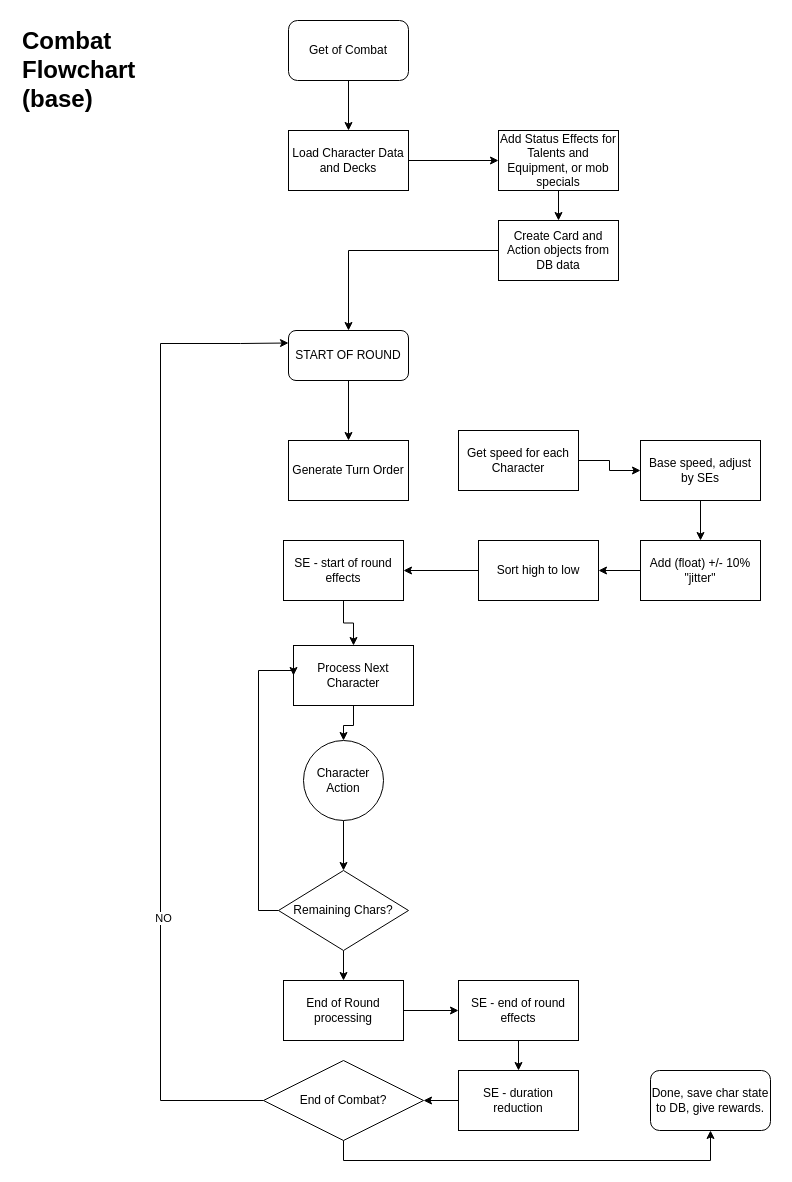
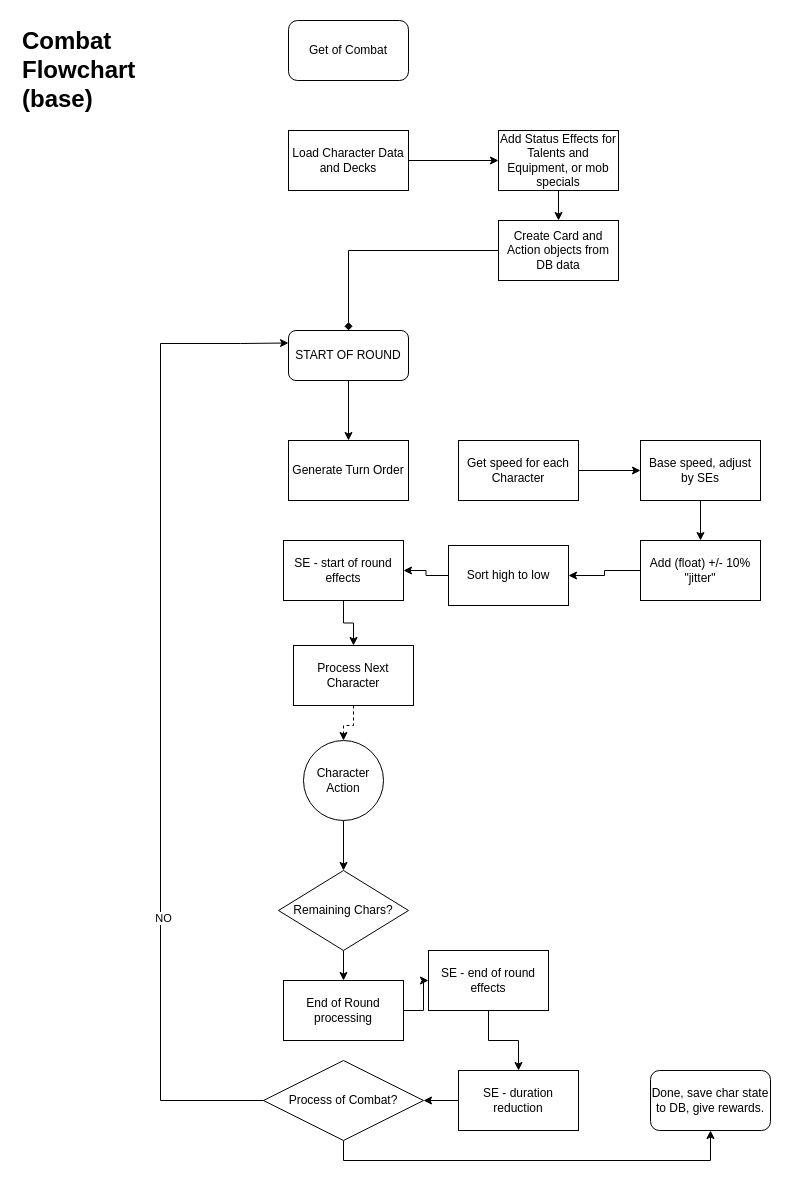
edge "Get of Combat" -> "Load Character Data and Decks": removed
edge "Create Card and Action objects from DB data" -> "START OF ROUND": arrowhead classic -> diamond
node "Get speed for each Character": moved (519, 461) -> (519, 471)
node "Sort high to low": moved (539, 571) -> (509, 576)
edge "Process Next Character" -> "Character Action": style solid -> dashed
edge "Remaining Chars?" -> "Process Next Character": removed
node "SE - end of round effects": moved (519, 1011) -> (489, 981)
node "End of Combat?": label "End of Combat?" -> "Process of Combat?"
